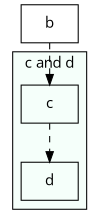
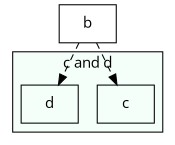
edge "c" -> "d": now "b" -> "d"
